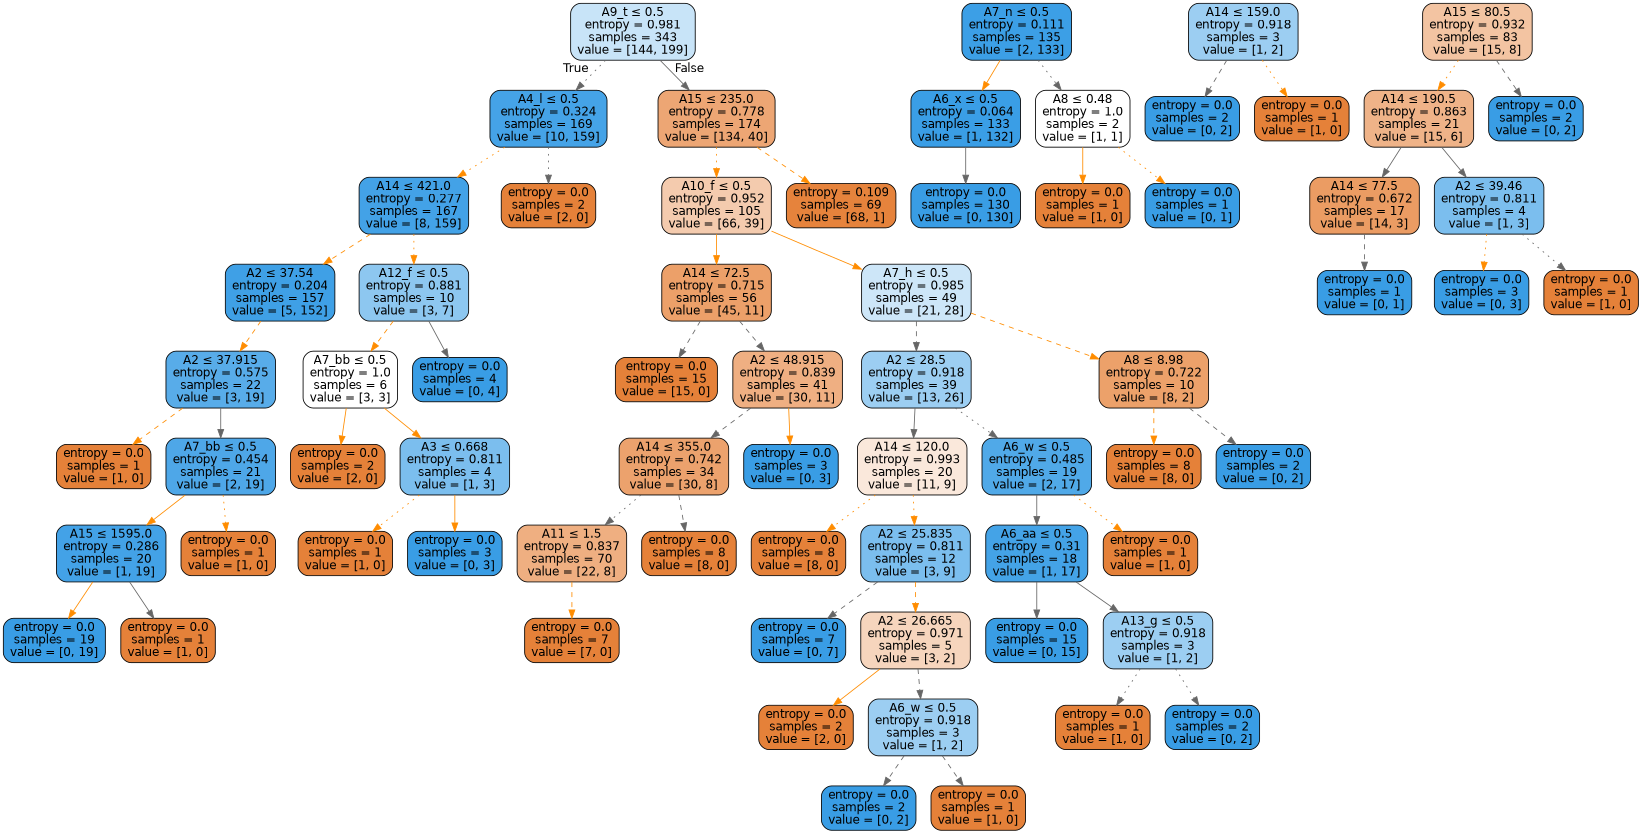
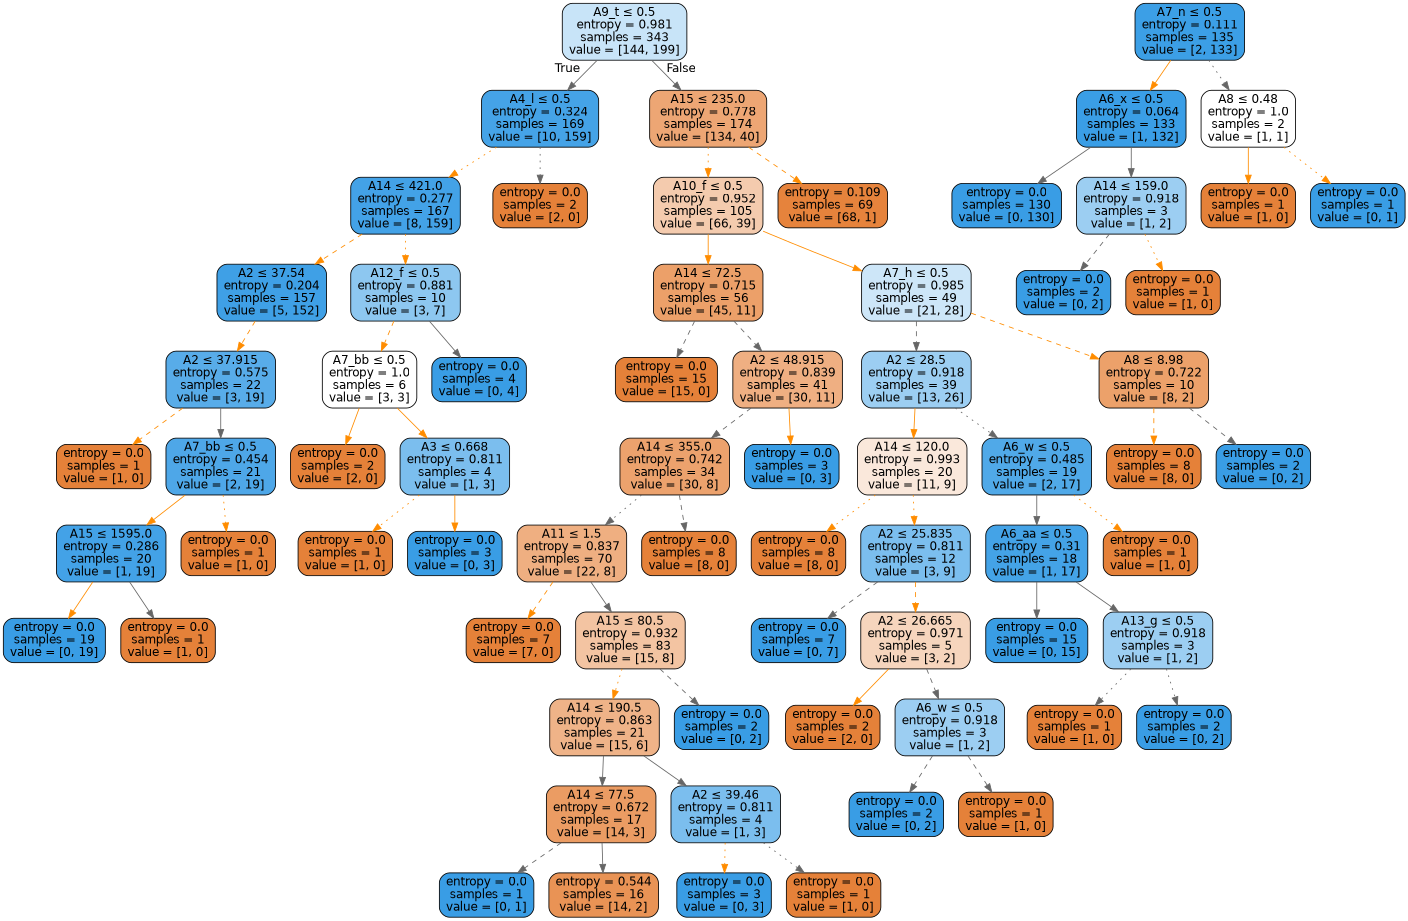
edge "A9_t ≤ 0.5" -> "A4_l ≤ 0.5": style dotted -> solid
edge "A6_x ≤ 0.5" -> "A14 ≤ 159.0": added
edge "A2 ≤ 28.5" -> "A14 ≤ 120.0": color gray40 -> darkorange
edge "A11 ≤ 1.5" -> "A15 ≤ 80.5": added
node "entropy = 0.544": added
